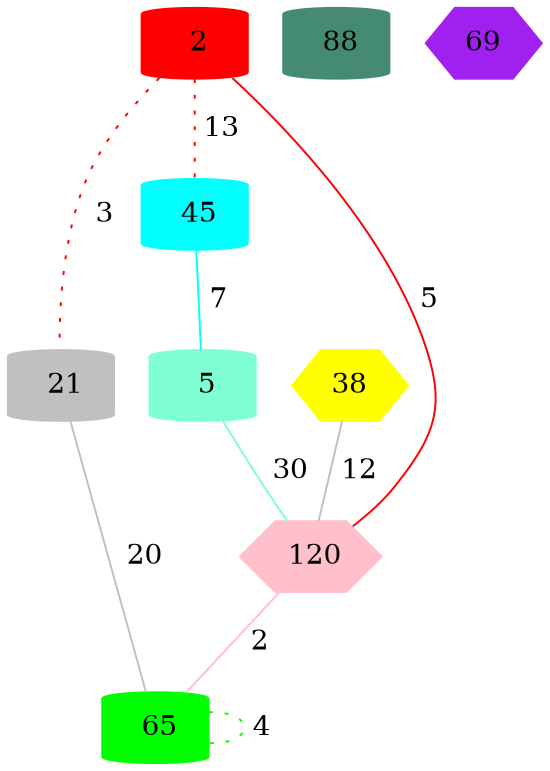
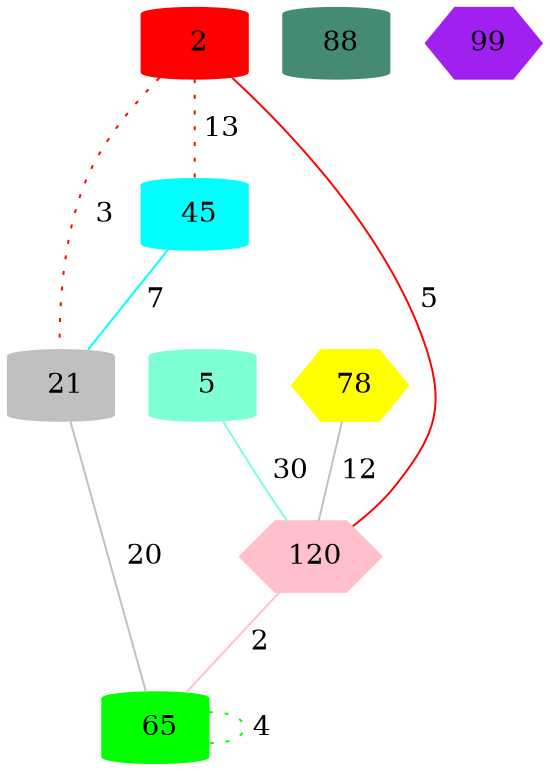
node "69": label "69" -> "99"
edge "45" -- "5": now "45" -- "21"
node "38": label "38" -> "78"
